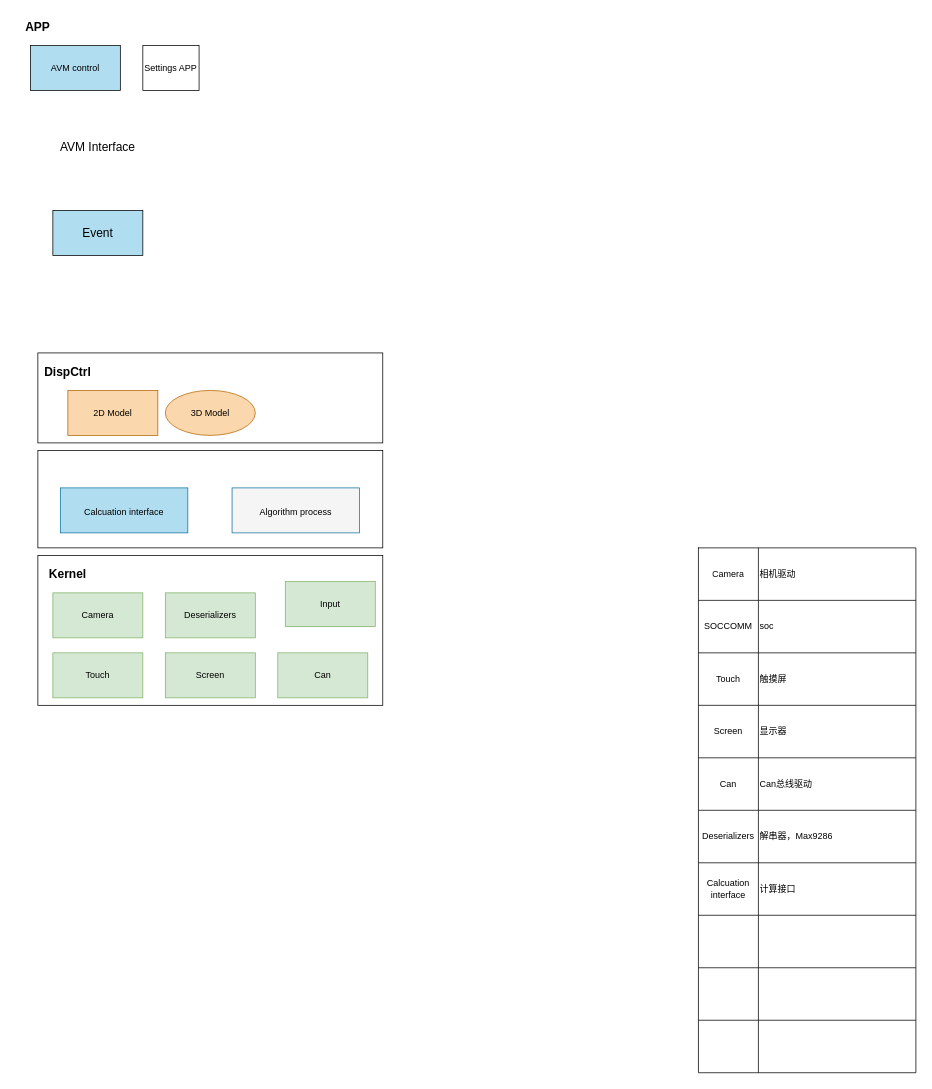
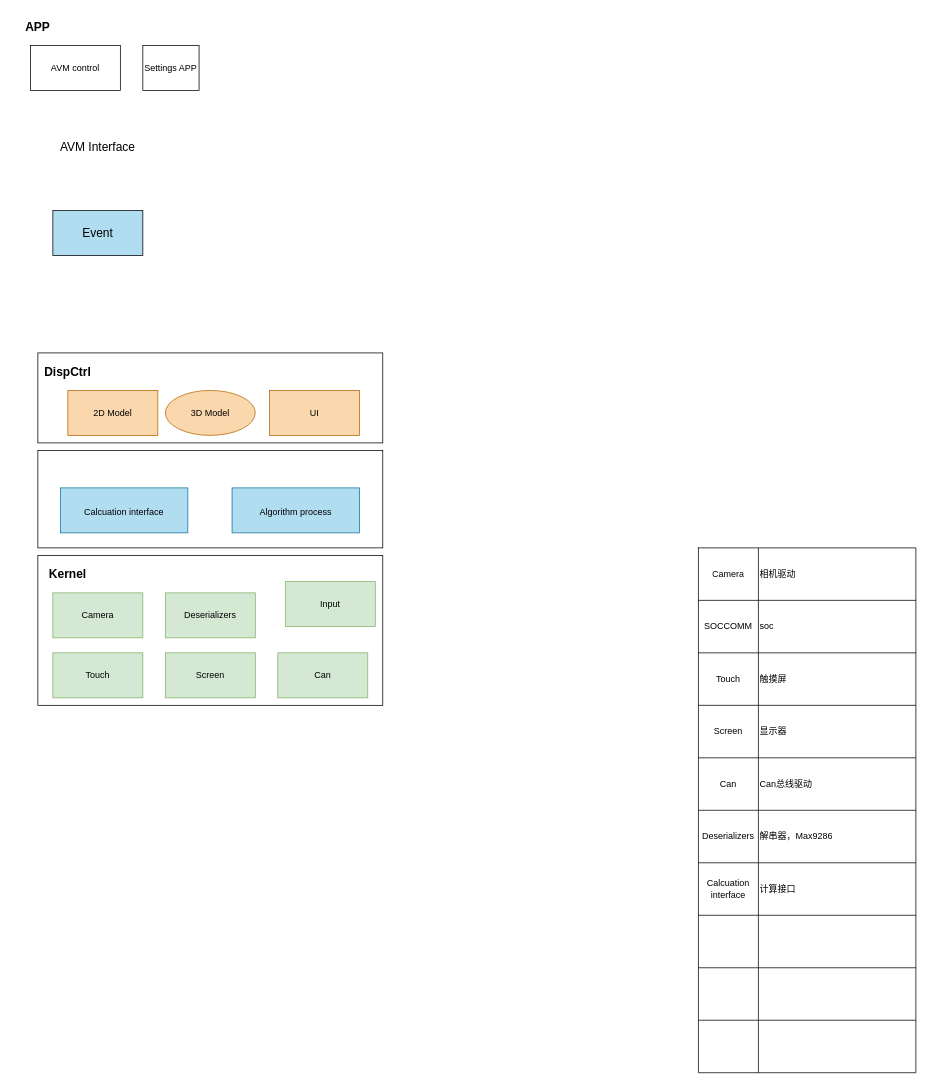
node "AVM control": fillcolor #b1ddf0 -> #ffffff
node "UI": added
node "Algorithm process": fillcolor #f5f5f5 -> #b1ddf0
